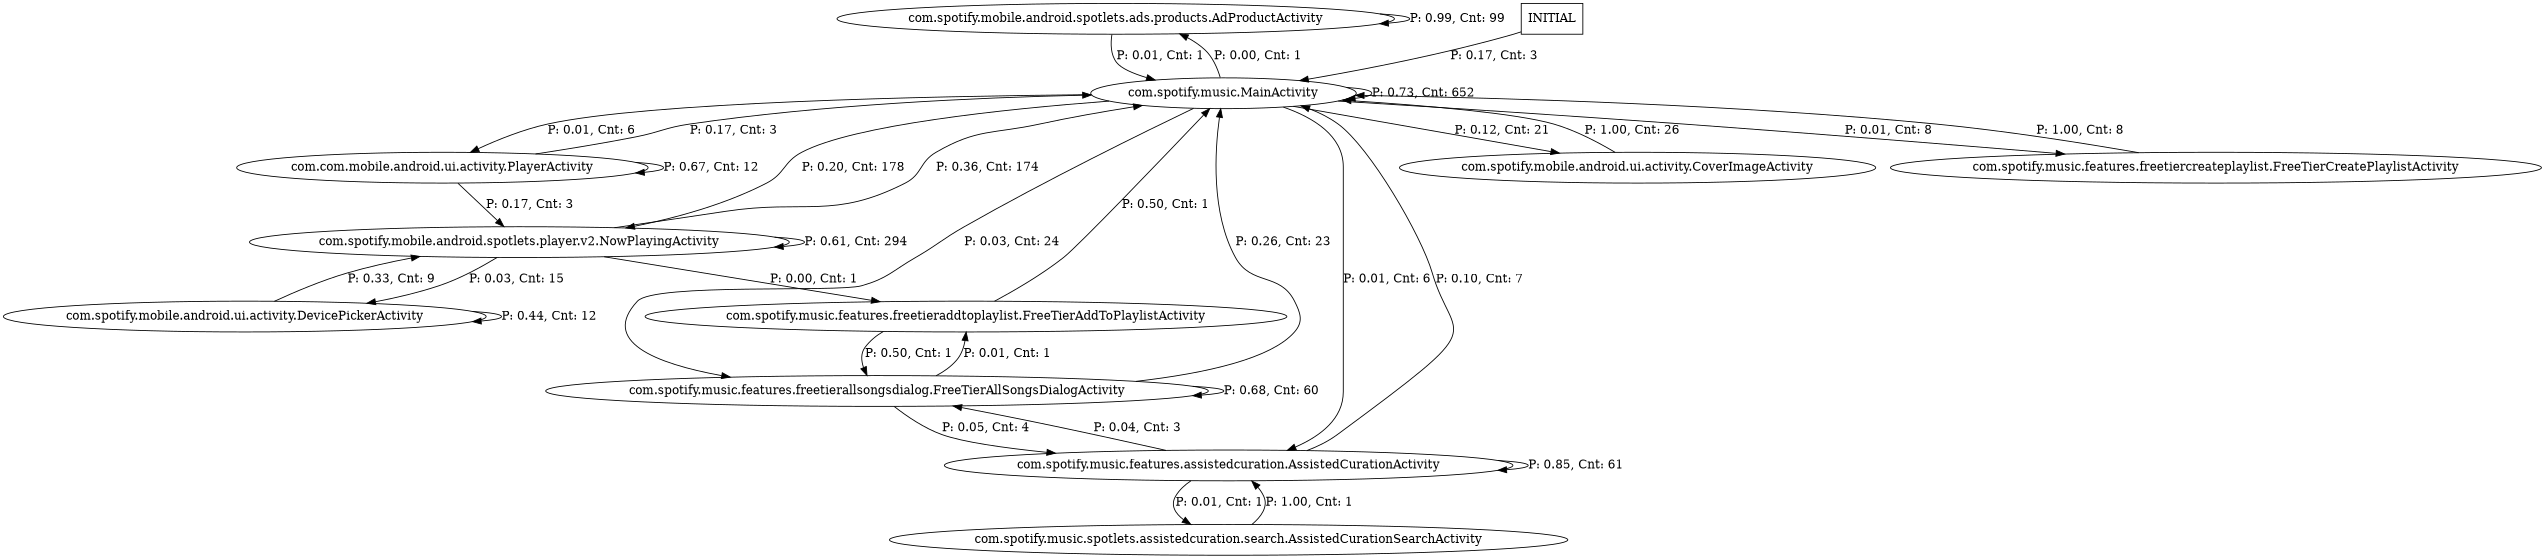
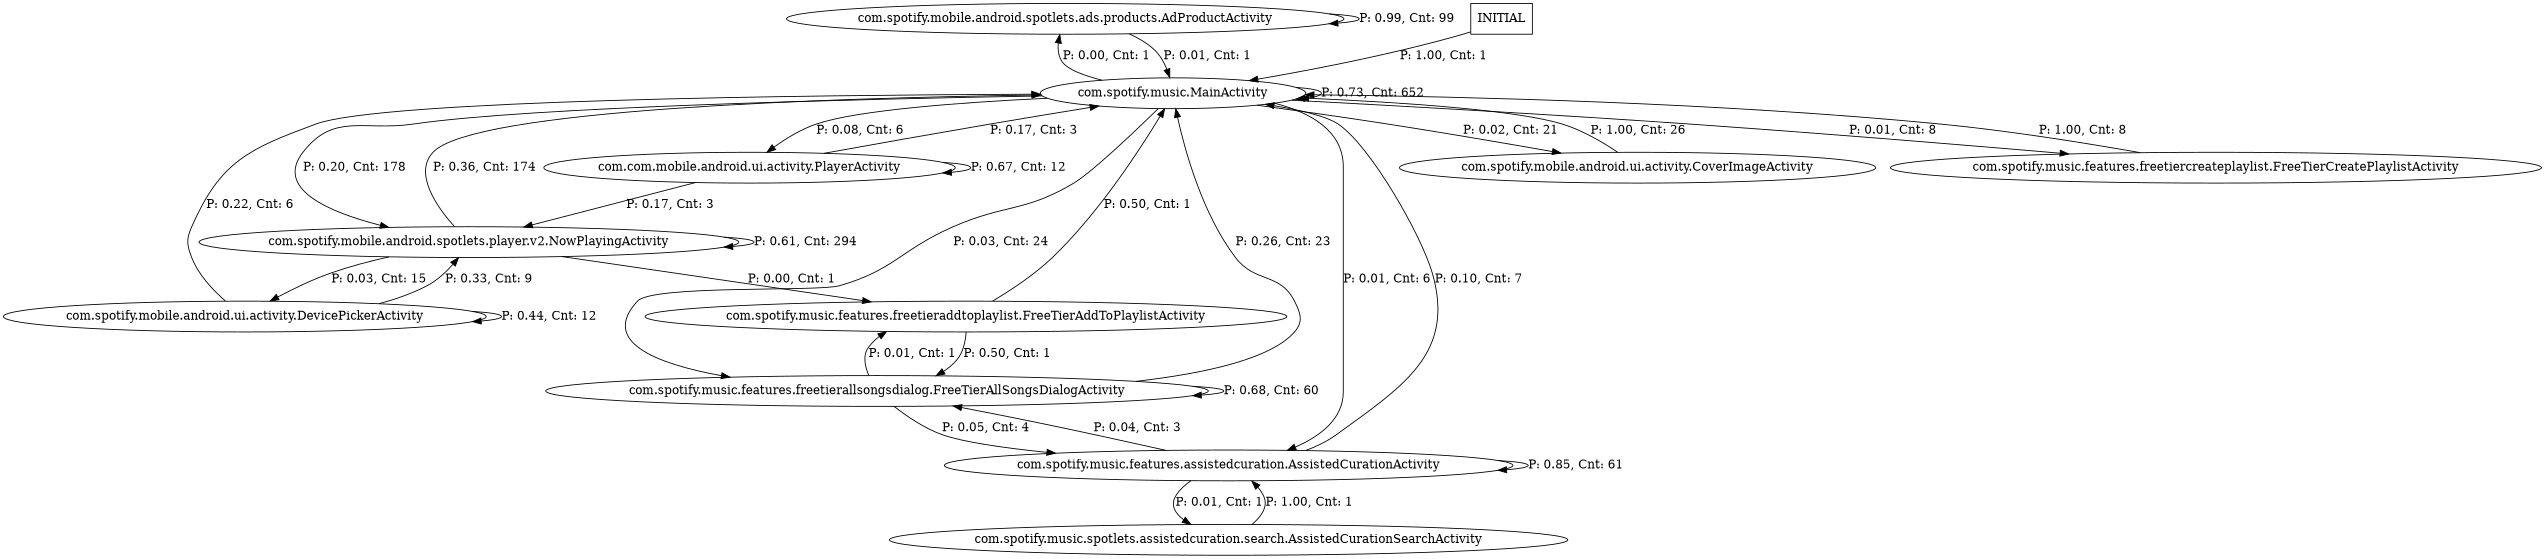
edge "INITIAL" -> "com.spotify.music.MainActivity": label "P: 0.17, Cnt: 3" -> "P: 1.00, Cnt: 1"
edge "com.spotify.mobile.android.ui.activity.DevicePickerActivity" -> "com.spotify.music.MainActivity": added, label "P: 0.22, Cnt: 6"
edge "com.spotify.music.MainActivity" -> "com.com.mobile.android.ui.activity.PlayerActivity": label "P: 0.01, Cnt: 6" -> "P: 0.08, Cnt: 6"
edge "com.spotify.music.MainActivity" -> "com.spotify.mobile.android.ui.activity.CoverImageActivity": label "P: 0.12, Cnt: 21" -> "P: 0.02, Cnt: 21"
